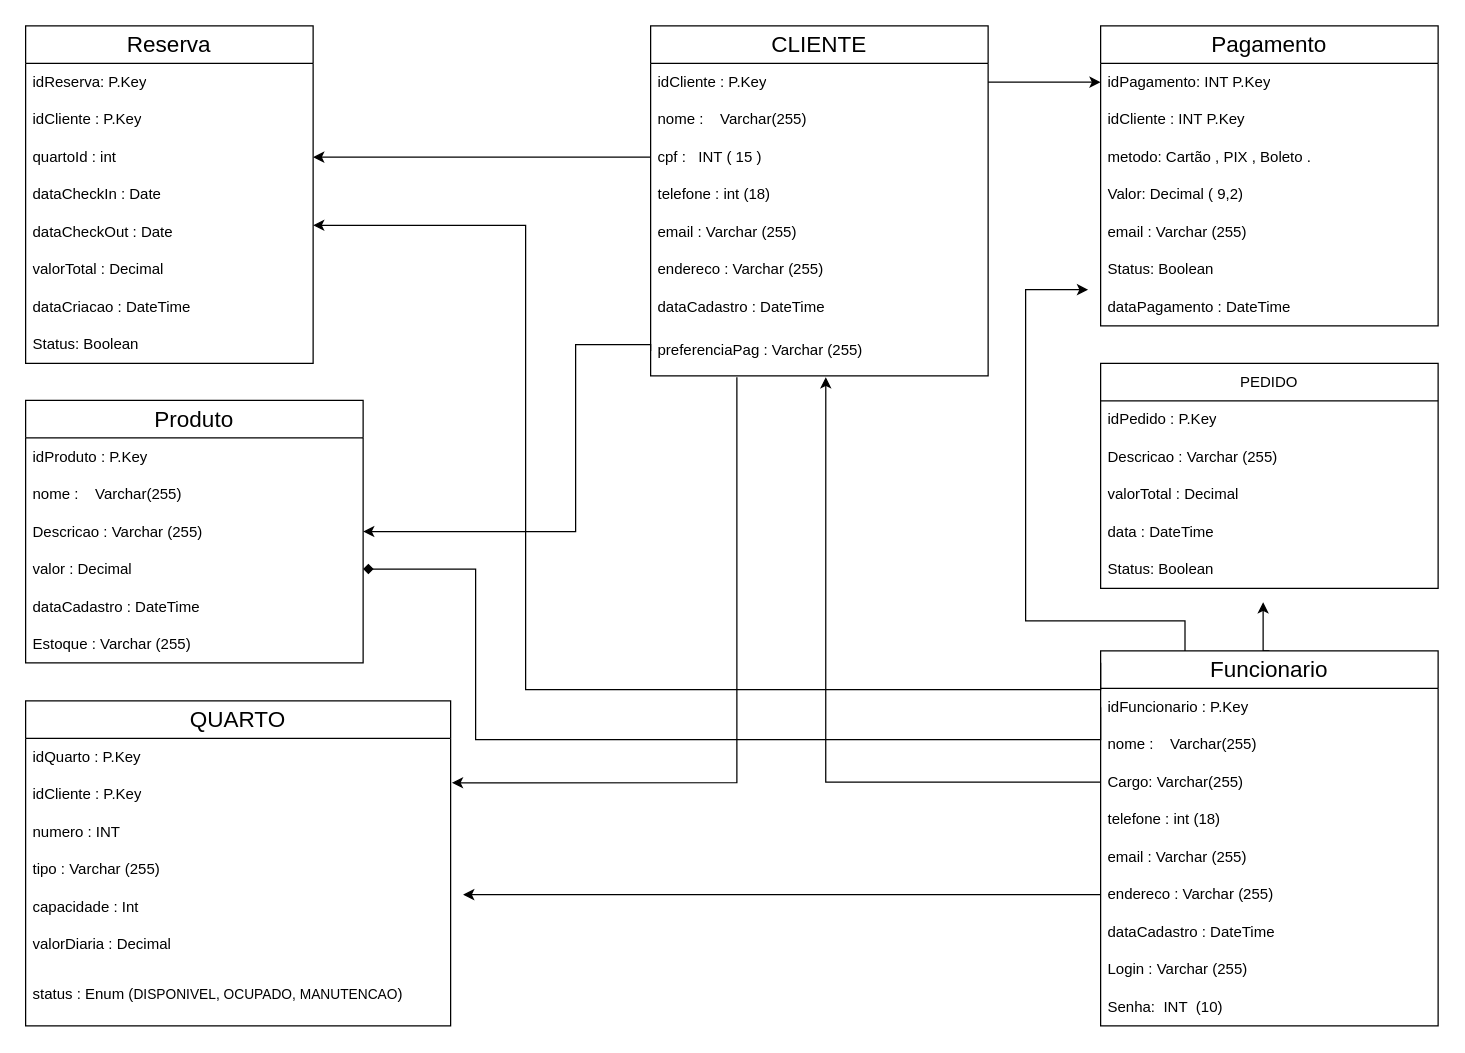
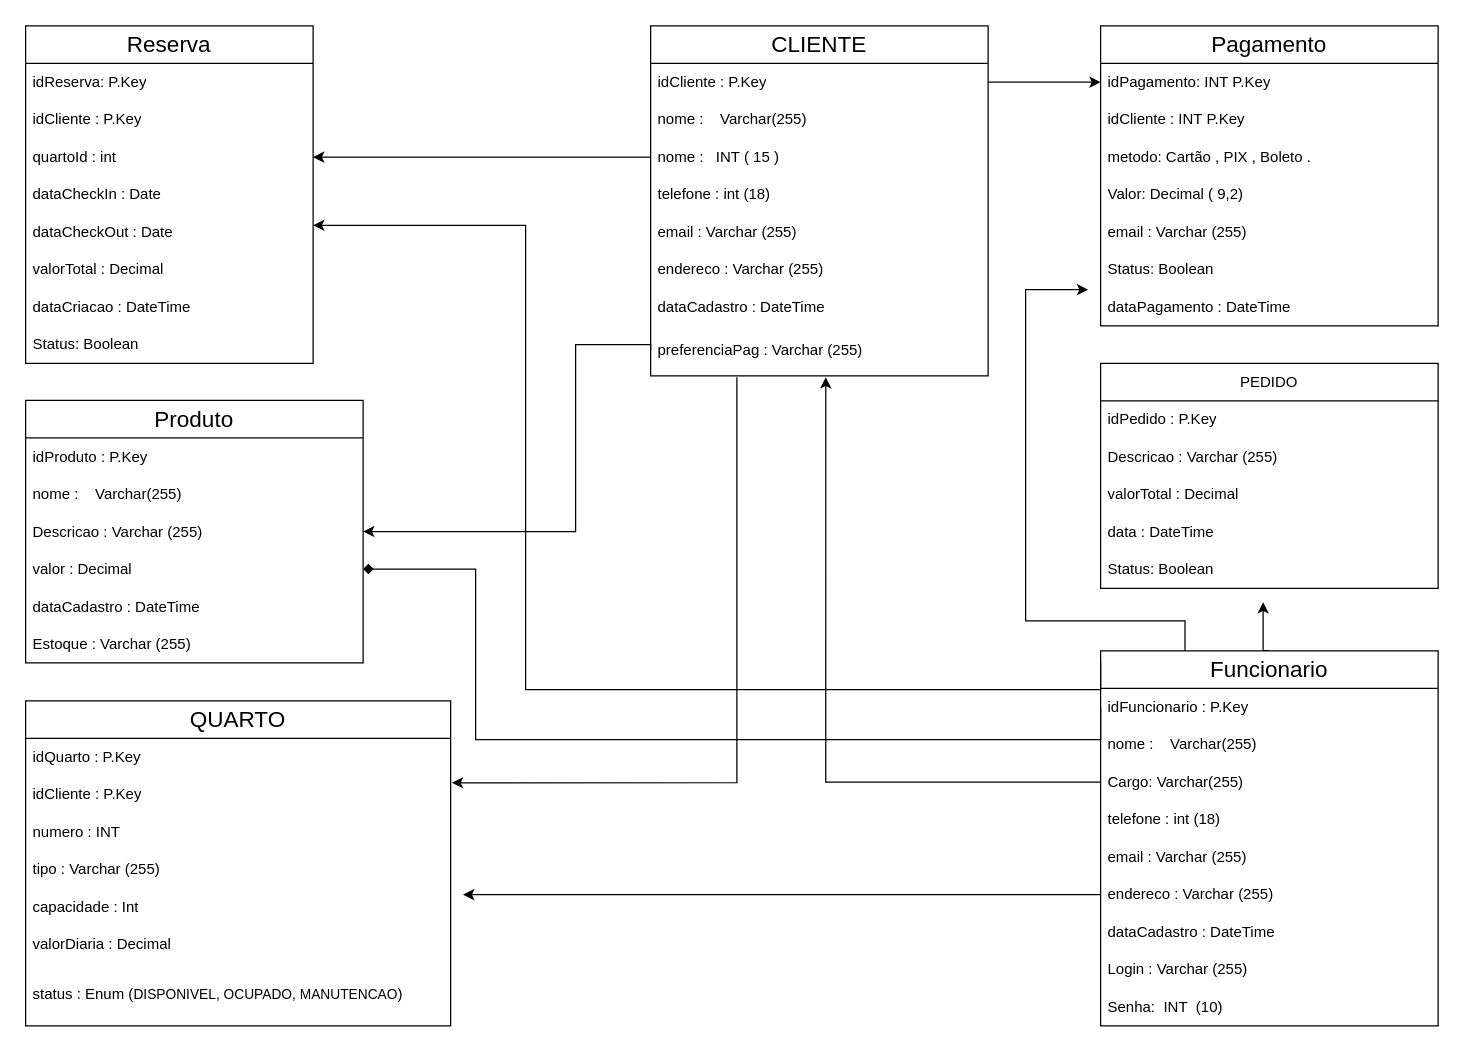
node "cpf : INT ( 15 )": label "cpf : INT ( 15 )" -> "nome : INT ( 15 )"
